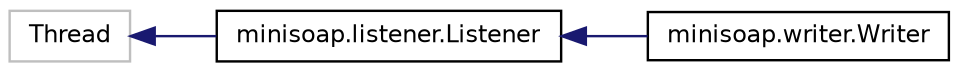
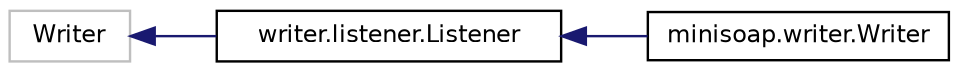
node "Thread": label "Thread" -> "Writer"
node "minisoap.listener.Listener": label "minisoap.listener.Listener" -> "writer.listener.Listener"
